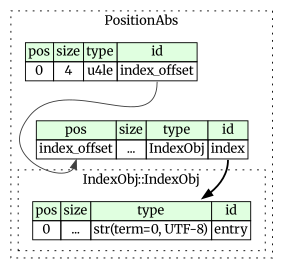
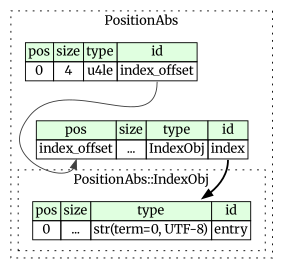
cluster "IndexObj::IndexObj": label "IndexObj::IndexObj" -> "PositionAbs::IndexObj"
